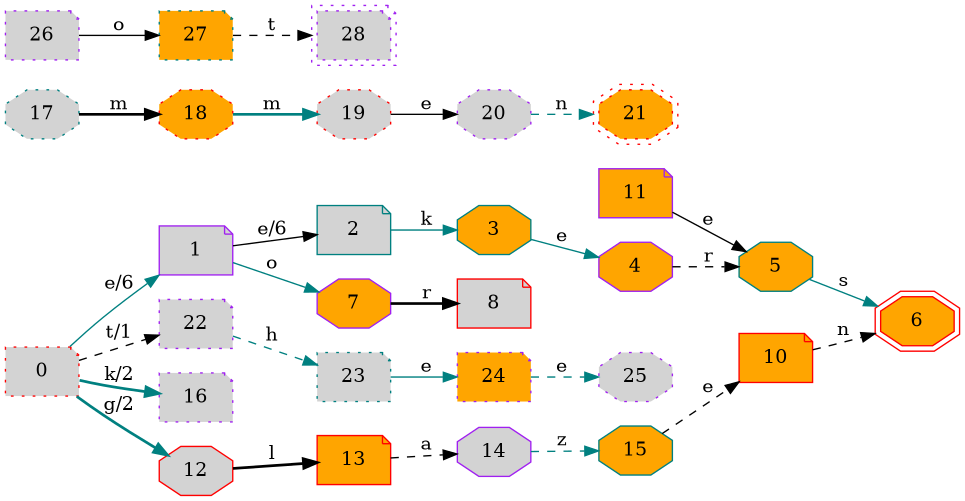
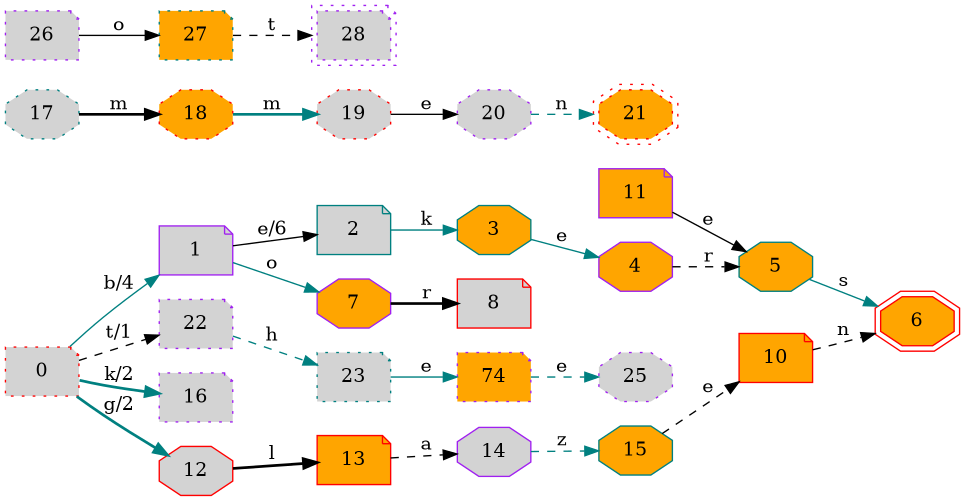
edge "0" -> "1": label "e/6" -> "b/4"
node "24": label "24" -> "74"
